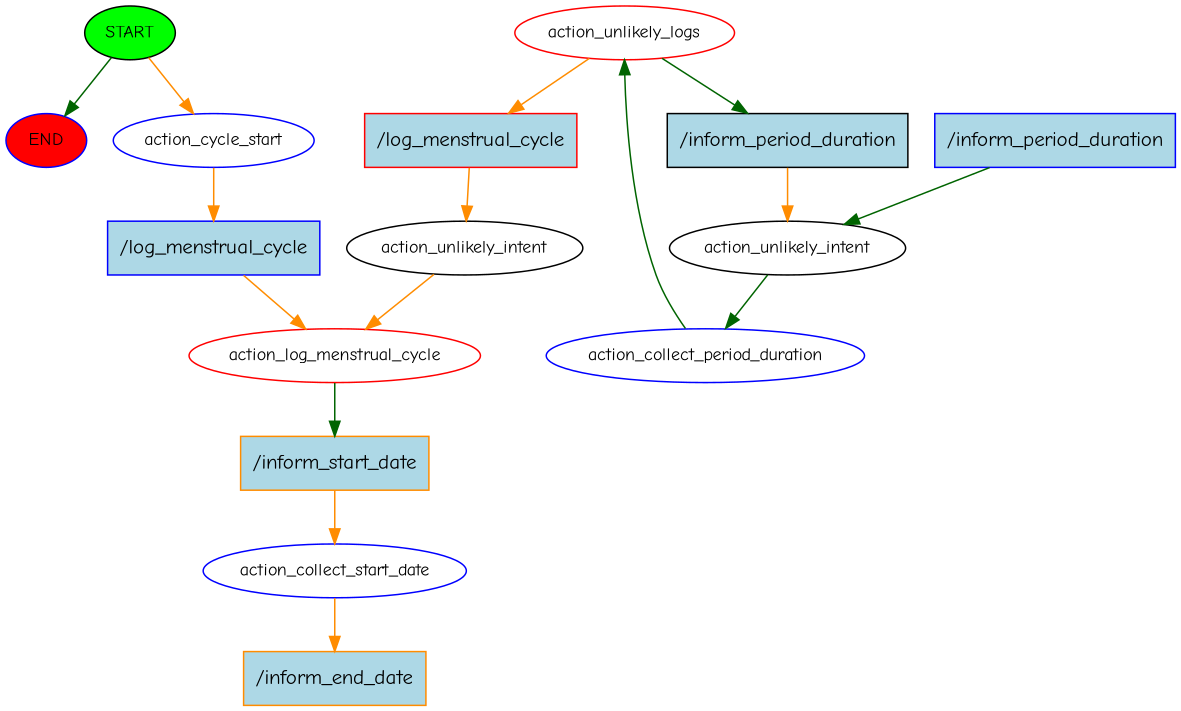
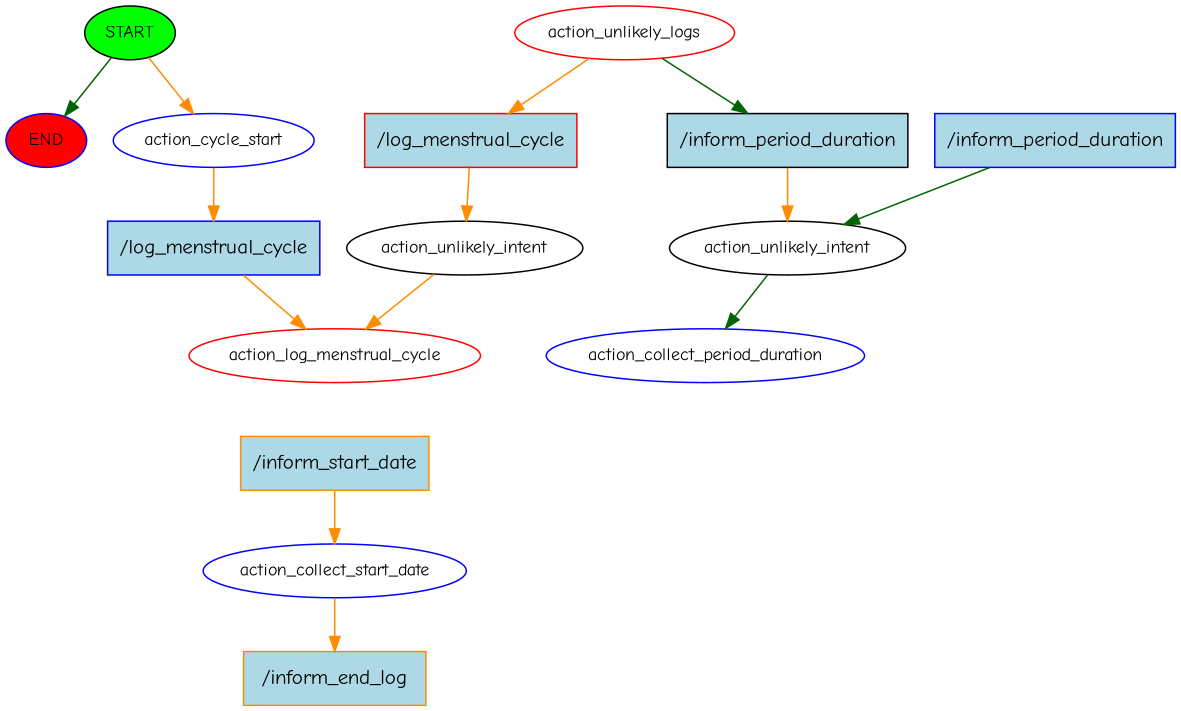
edge "action_collect_period_duration" -> "action_unlikely_logs": removed
edge "action_log_menstrual_cycle" -> "/inform_start_date": removed
node "/inform_end_date": label "/inform_end_date" -> "/inform_end_log"
